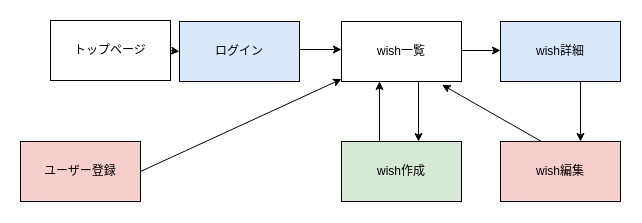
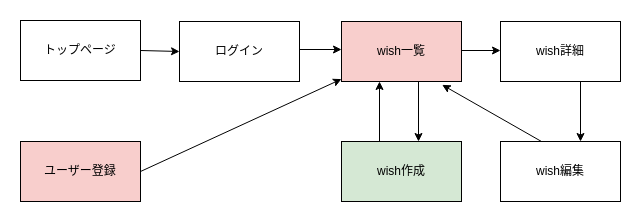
node "トップページ": moved (111, 51) -> (81, 51)
node "ログイン": fillcolor #dae8fc -> #ffffff
node "wish一覧": fillcolor #ffffff -> #f8cecc
node "wish詳細": fillcolor #dae8fc -> #ffffff
node "wish編集": fillcolor #f8cecc -> #ffffff
